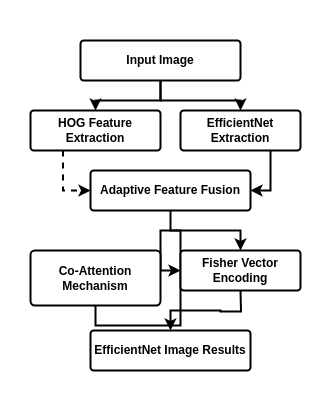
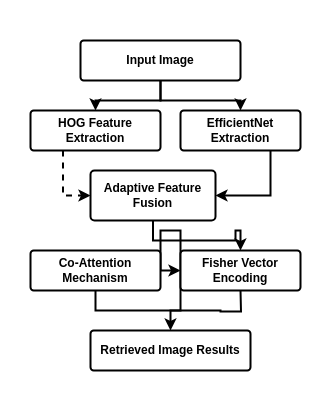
node "Adaptive Feature Fusion": size 160x40 -> 125x50
node "Co-Attention Mechanism": size 130x55 -> 130x40
node "EfficientNet Image Results": label "EfficientNet Image Results" -> "Retrieved Image Results"
